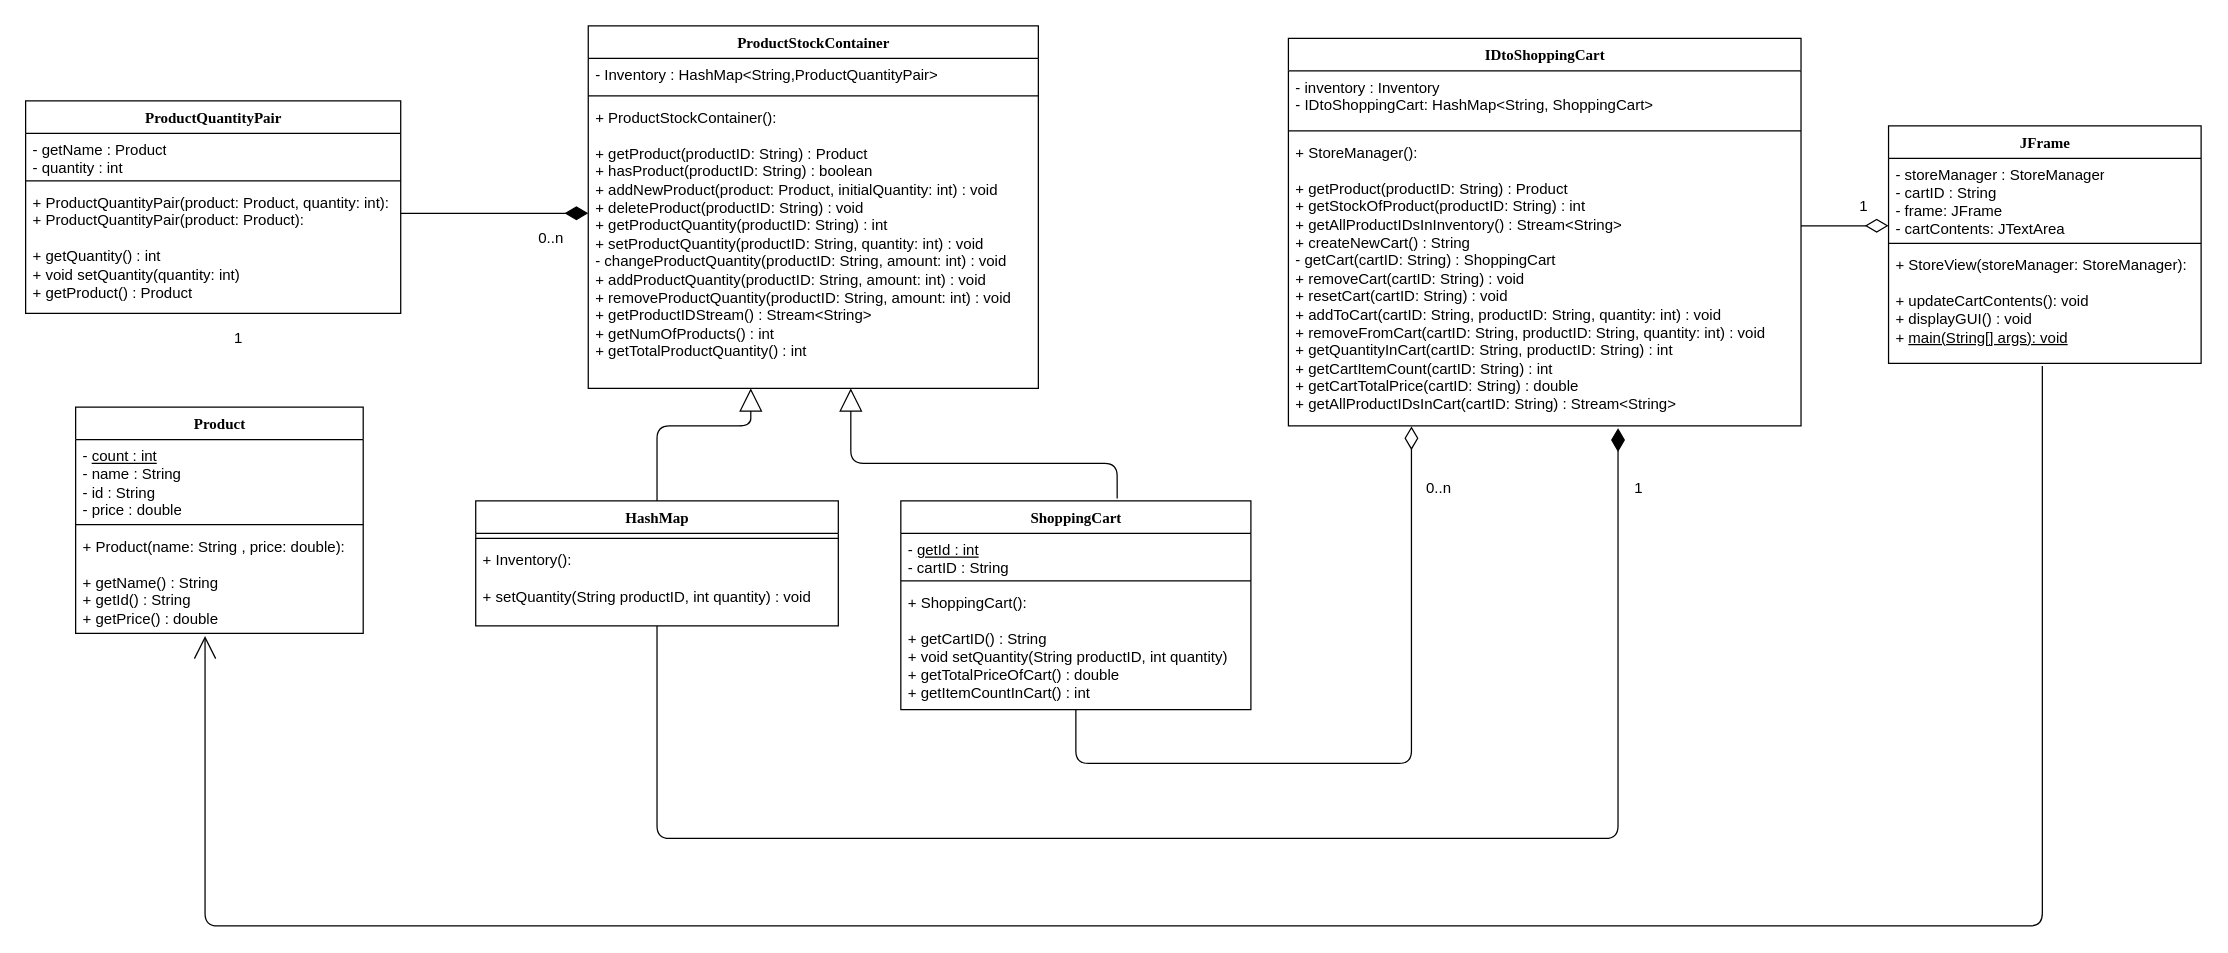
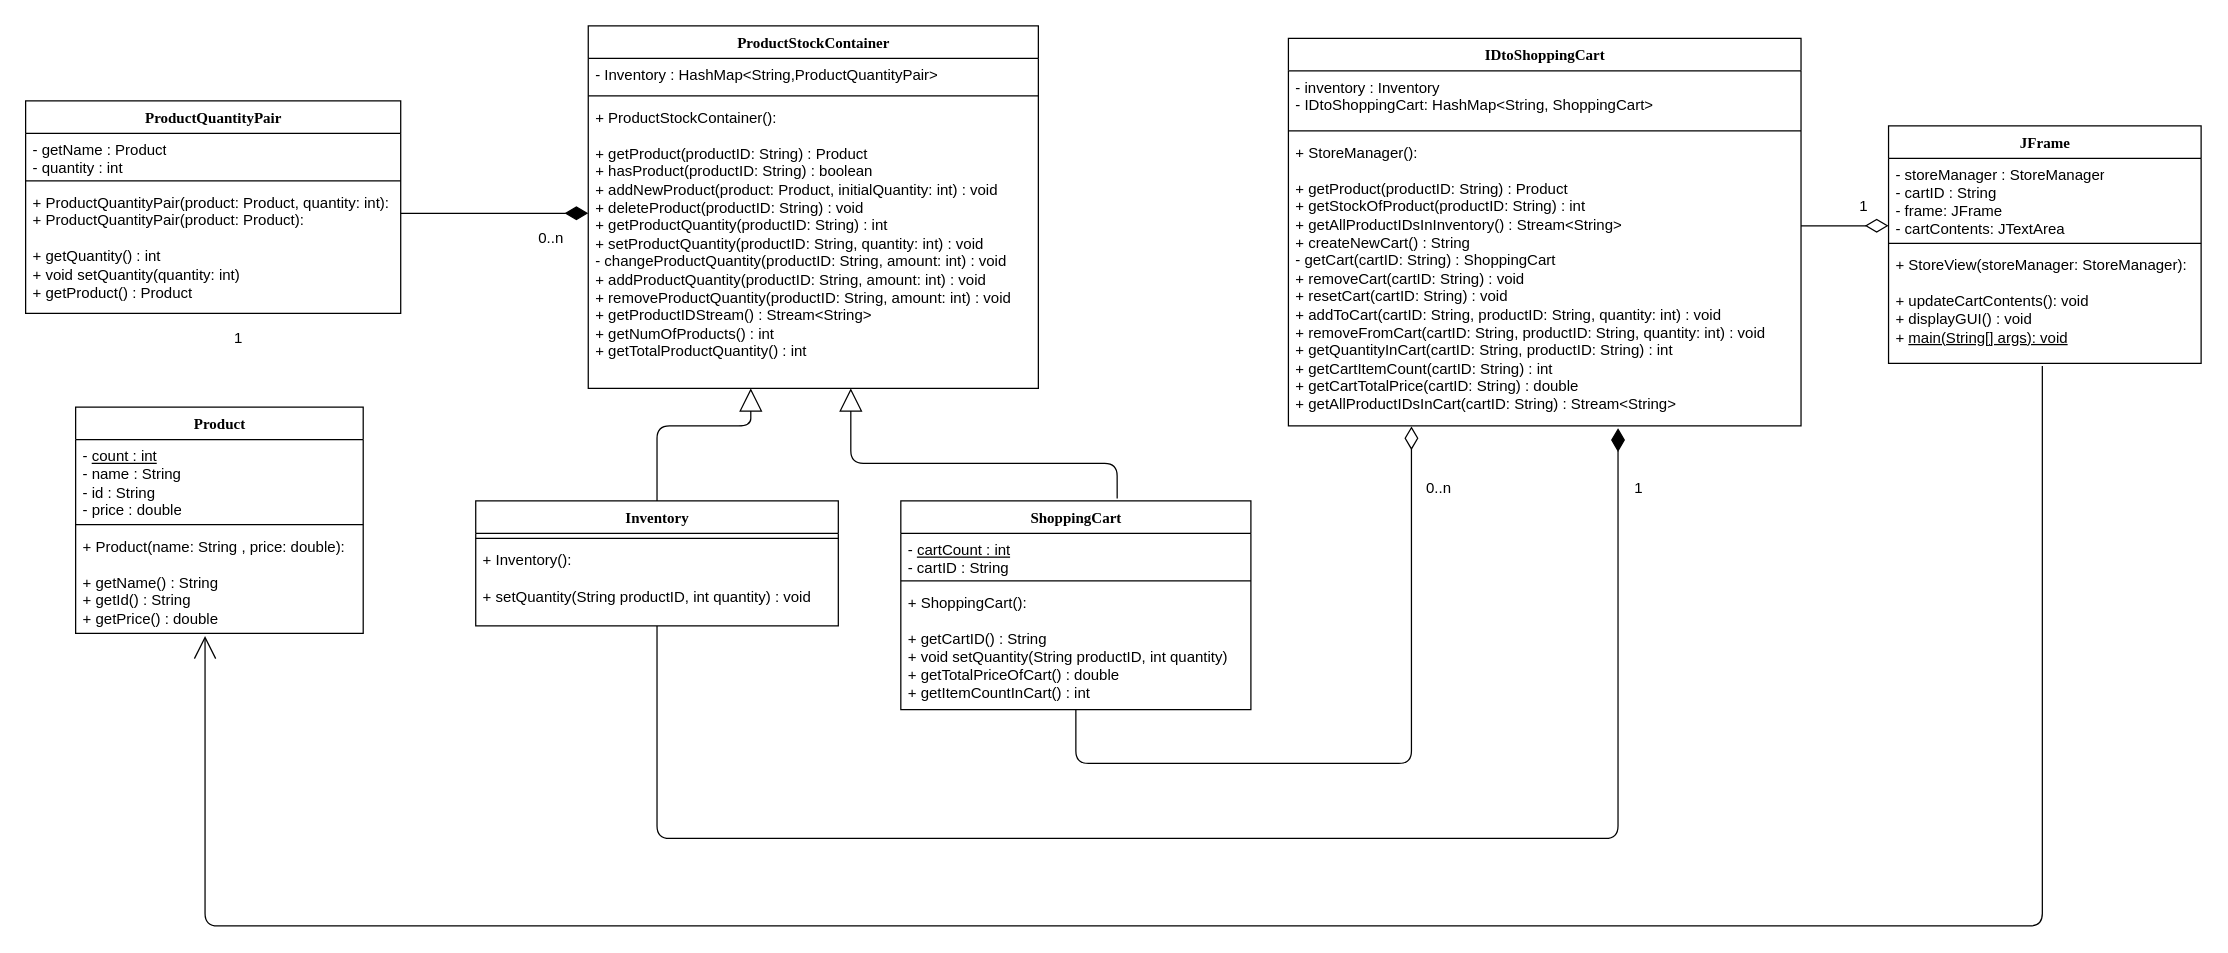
node "HashMap": label "HashMap" -> "Inventory"
node "- getId : int - cartID : String": label "- getId : int - cartID : String" -> "- cartCount : int - cartID : String"
